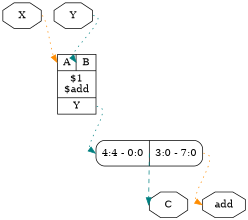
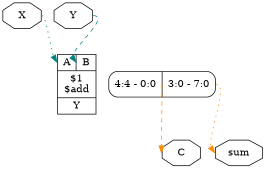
edge "X" -> "A": color darkorange -> teal
edge "Y" -> "A": style dotted -> dashed
edge "A" -> "4:4 - 0:0": removed
edge "4:4 - 0:0" -> "C": color teal -> darkorange
node "add": label "add" -> "sum"
